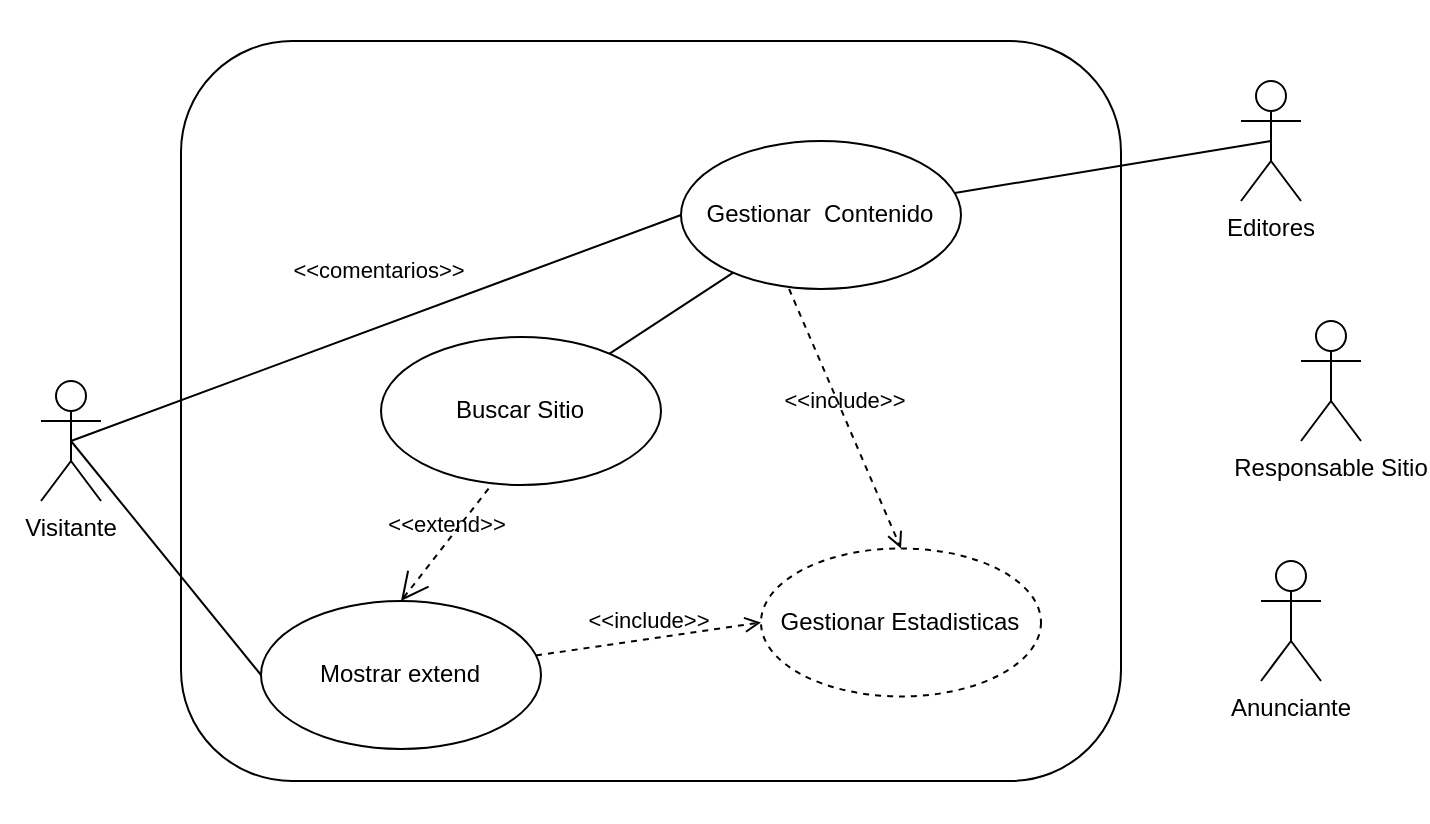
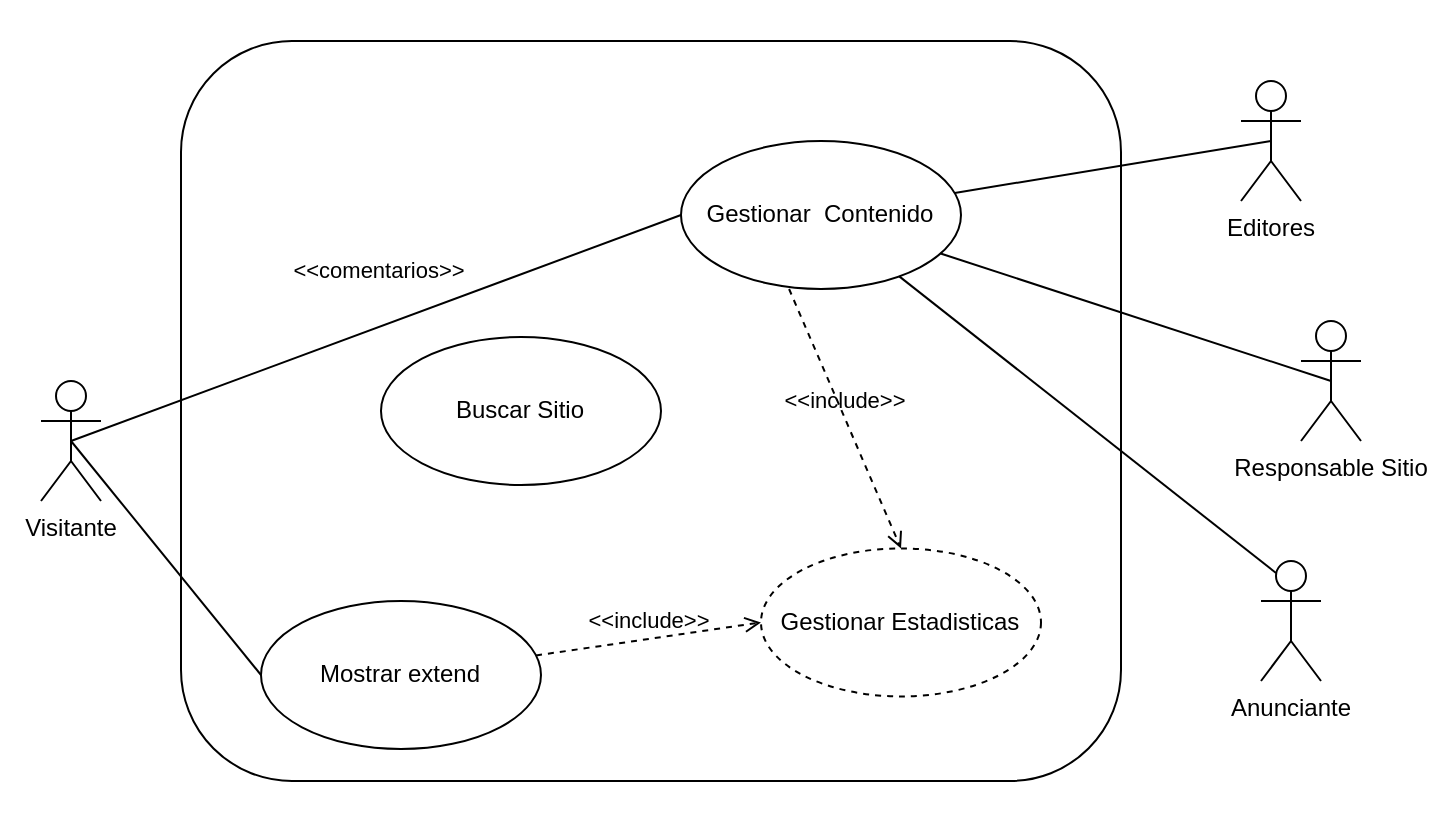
edge "Gestionar Contenido" -- "Buscar Sitio": now "Gestionar Contenido" -- "Responsable Sitio"
edge "Gestionar Contenido" -- "Anunciante": added
edge "Buscar Sitio" -> "Mostrar extend": removed, label "<<extend>>"
